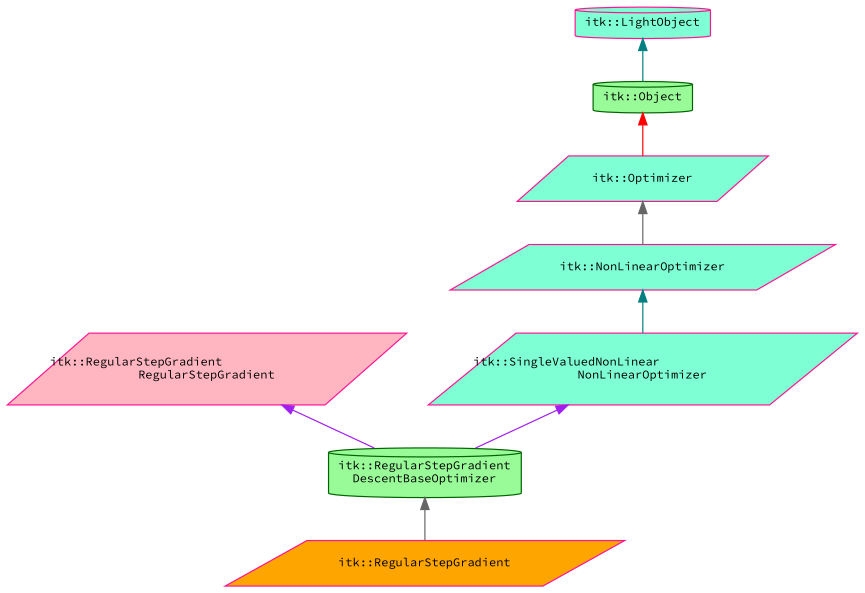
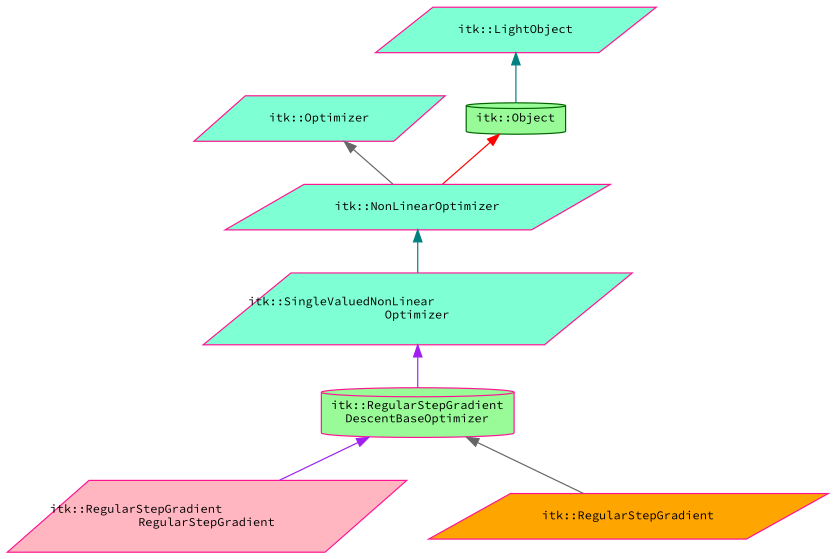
node "itk::LightObject": shape cylinder -> parallelogram
edge "itk::Optimizer" -> "itk::Object": now "itk::NonLinearOptimizer" -> "itk::Object"
node "itk::SingleValuedNonLinear NonLinearOptimizer": label "itk::SingleValuedNonLinear NonLinearOptimizer" -> "itk::SingleValuedNonLinear Optimizer"
edge "itk::RegularStepGradient DescentBaseOptimizer" -> "itk::RegularStepGradient RegularStepGradient": reversed
node "itk::RegularStepGradient DescentBaseOptimizer": color darkgreen -> deeppink
